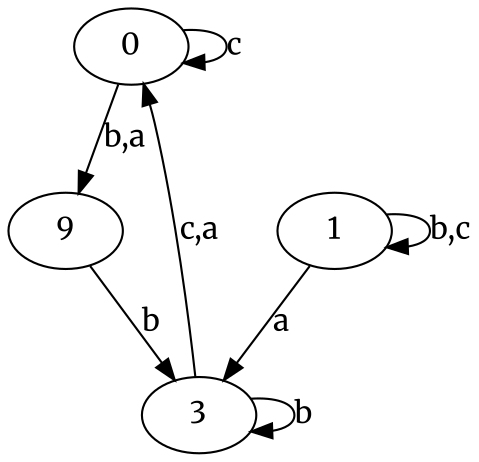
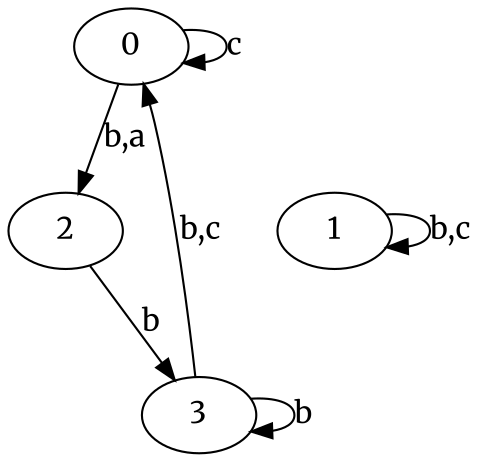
node "9": label "9" -> "2"
edge "3" -> "0": label "c,a" -> "b,c"
edge "1" -> "3": removed, label "a"
